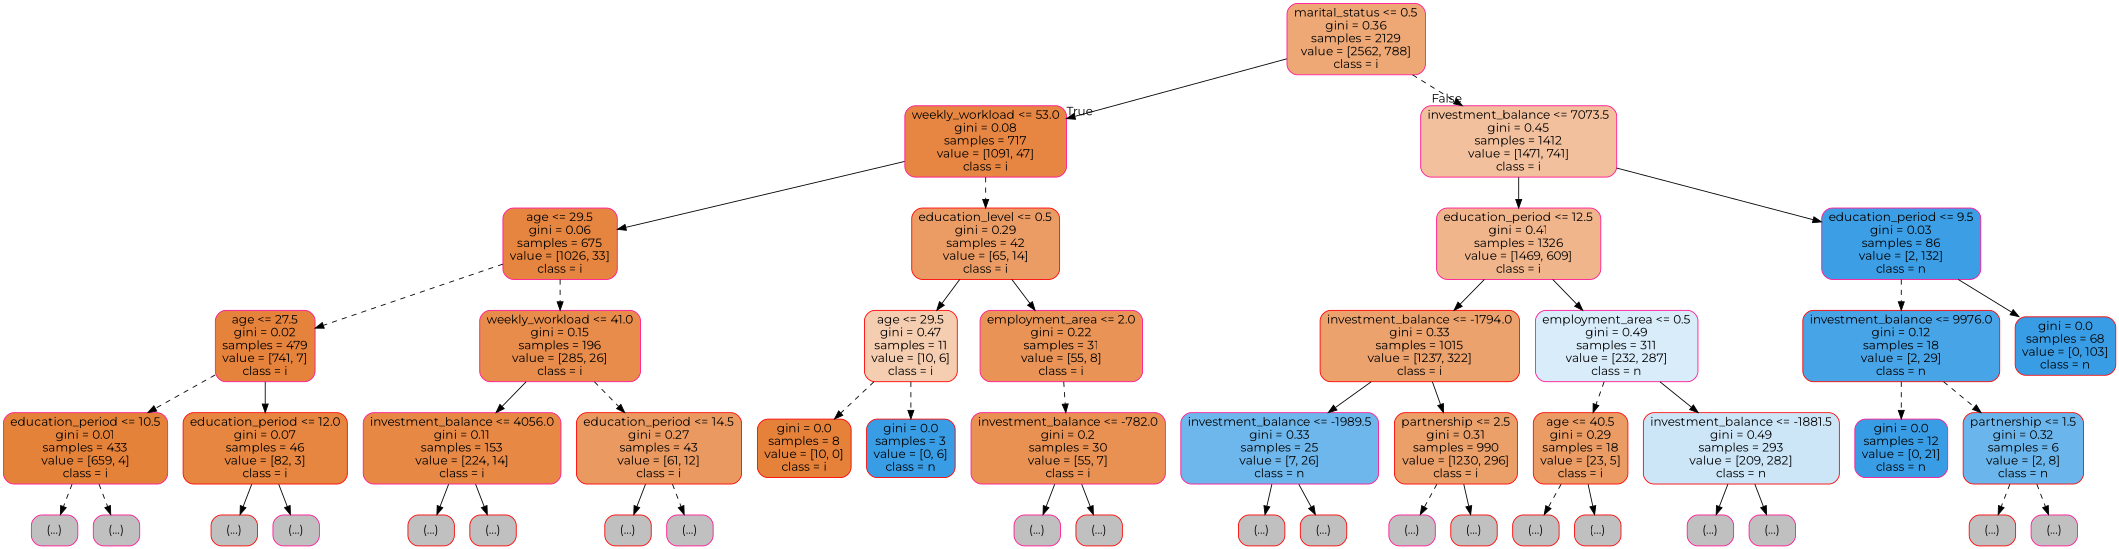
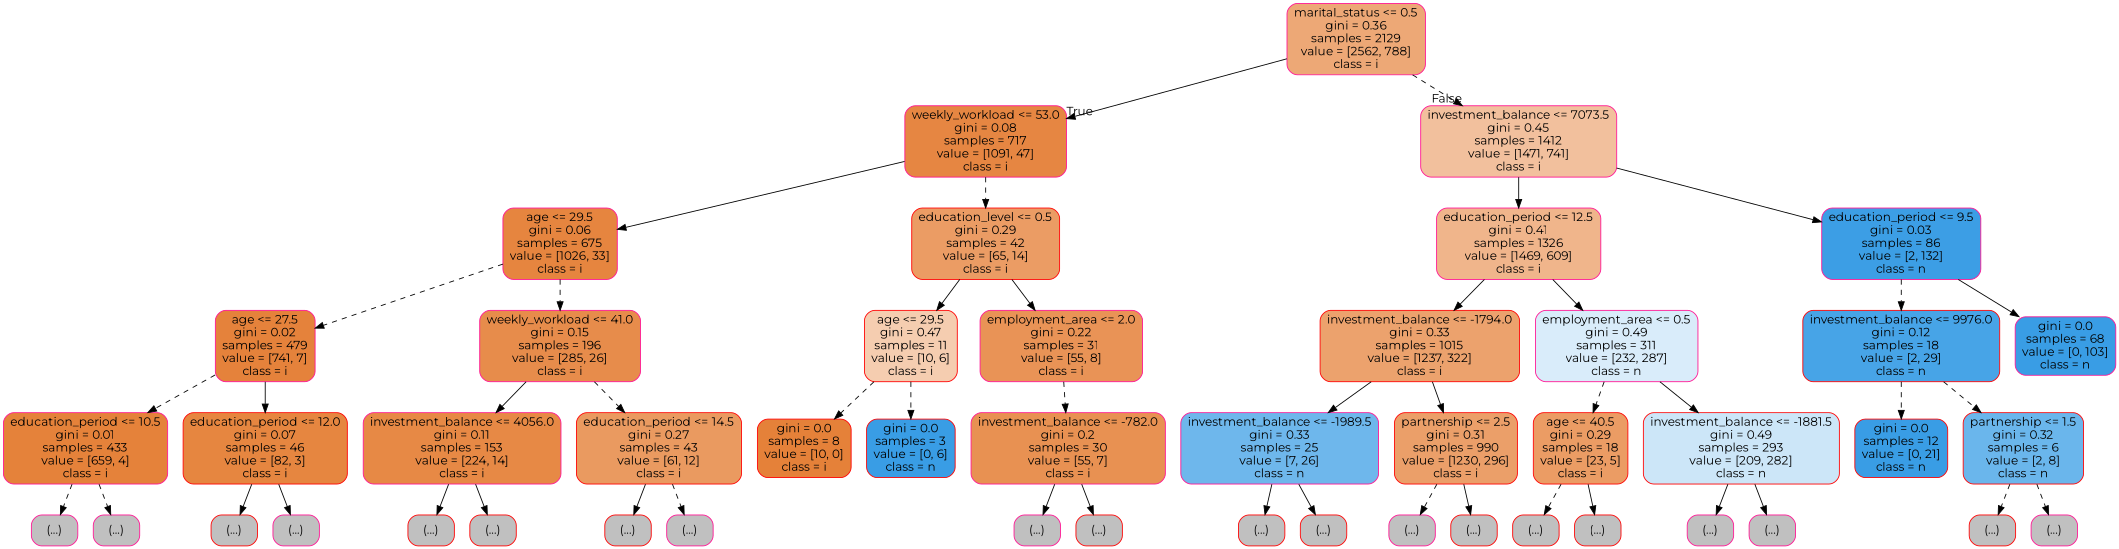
node "gini = 0.0 samples = 68 value = [0, 103] class = n": color red -> deeppink
node "gini = 0.0 samples = 12 value = [0, 21] class = n": color deeppink -> red
